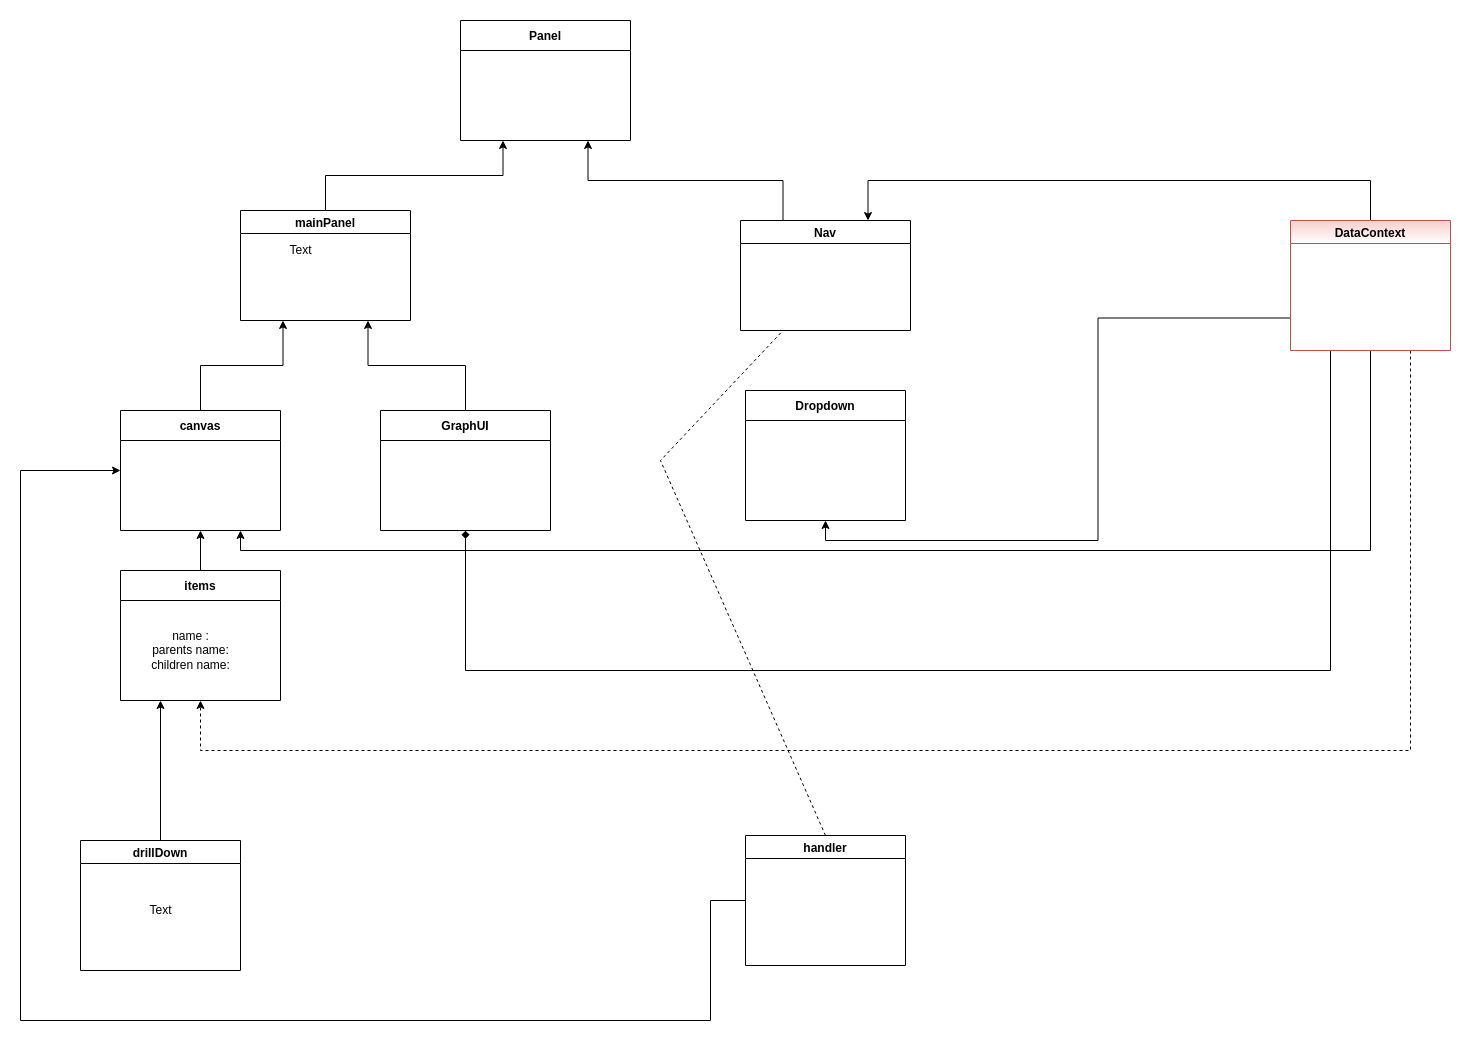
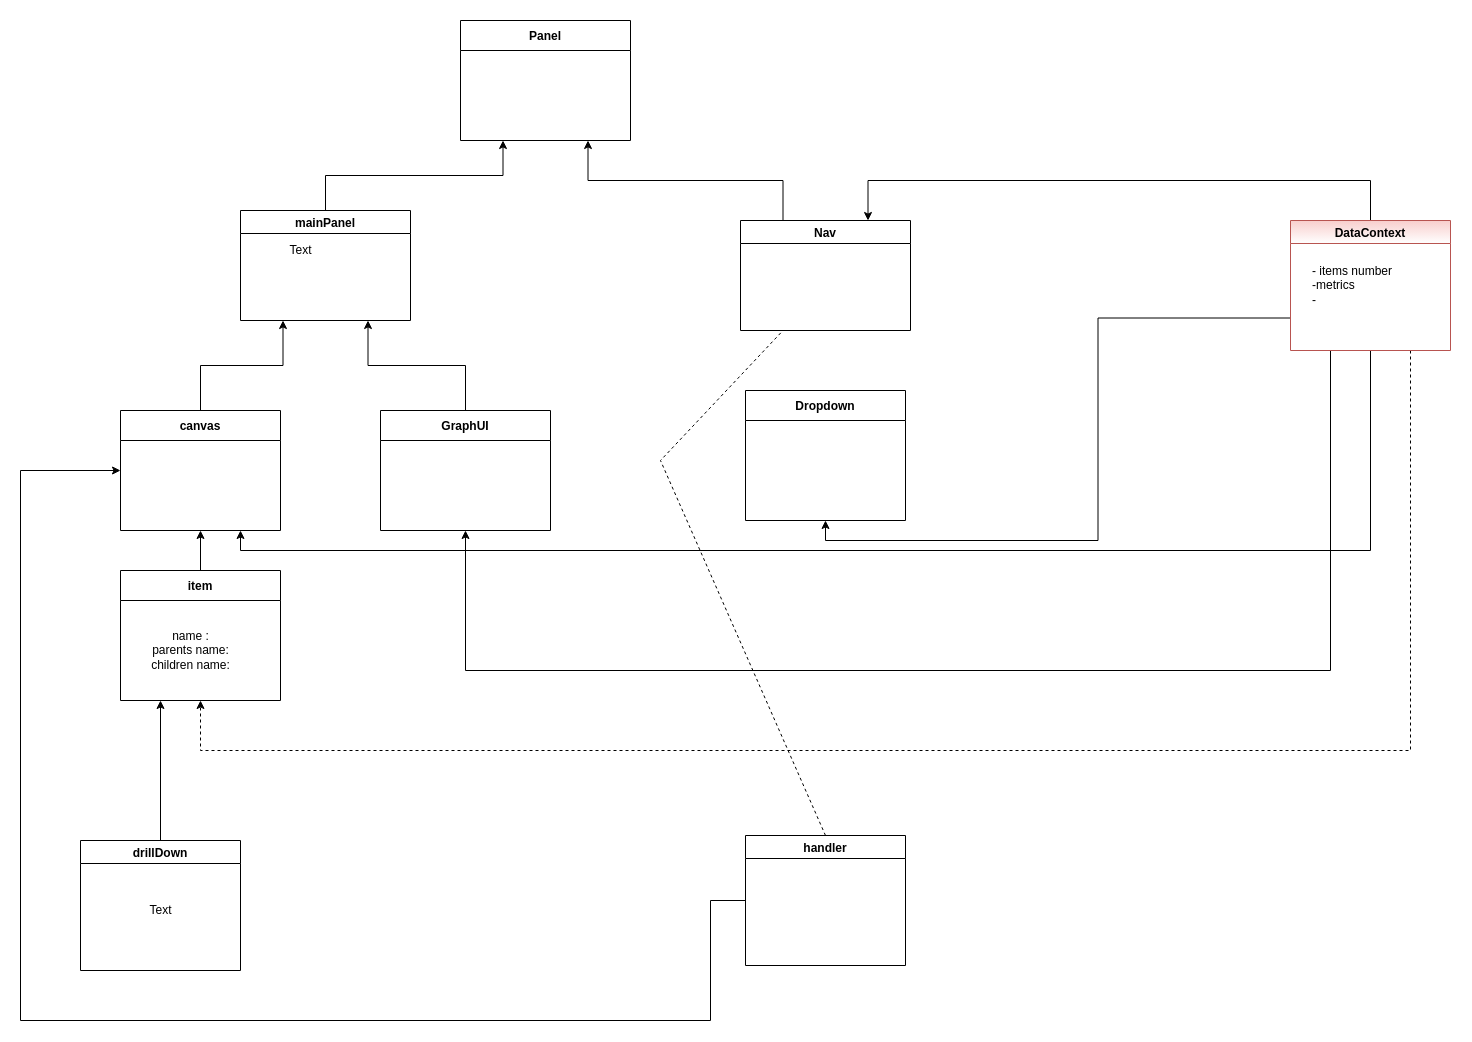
node "- items number -metrics -": added
edge "DataContext" -> "GraphUI": arrowhead diamond -> classic
node "items": label "items" -> "item"
